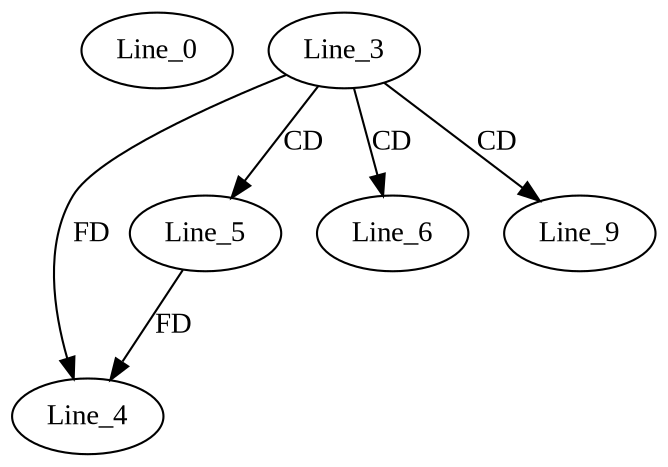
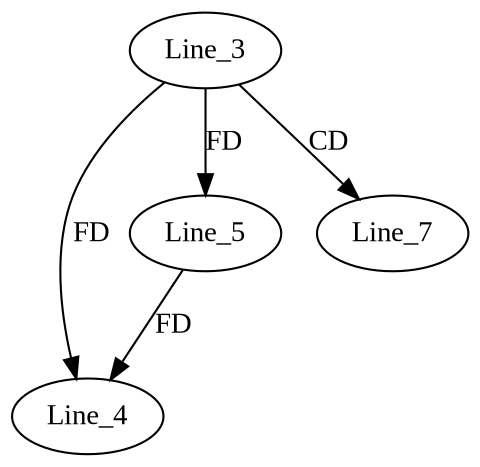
node "Line_0": removed
edge "Line_3" -> "Line_5": label "CD" -> "FD"
node "Line_6": removed
node "Line_9": label "Line_9" -> "Line_7"
